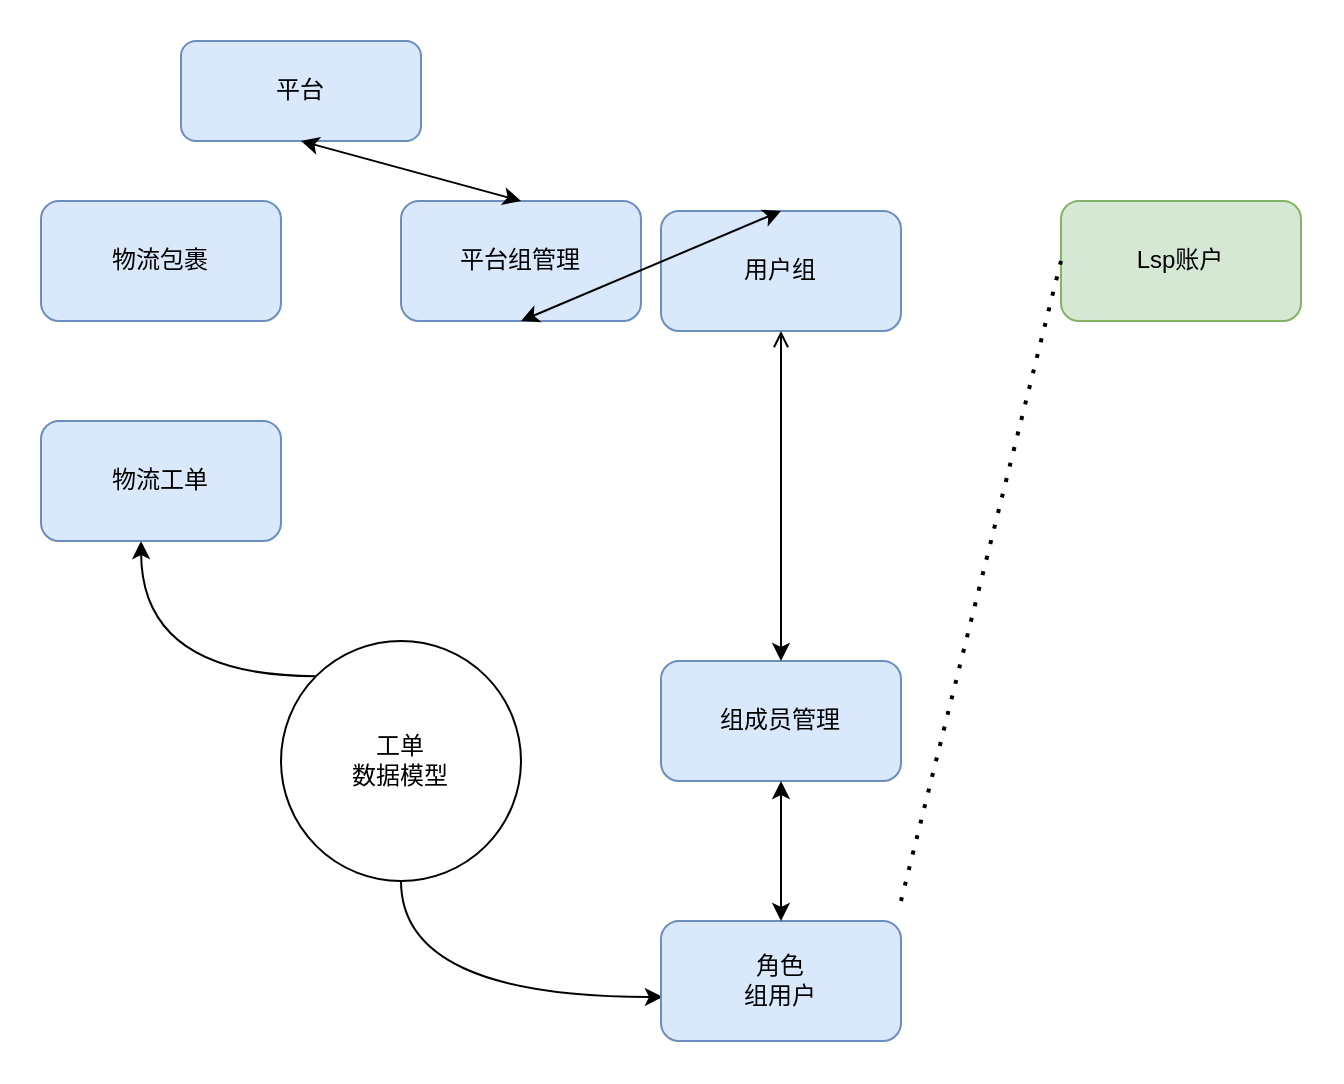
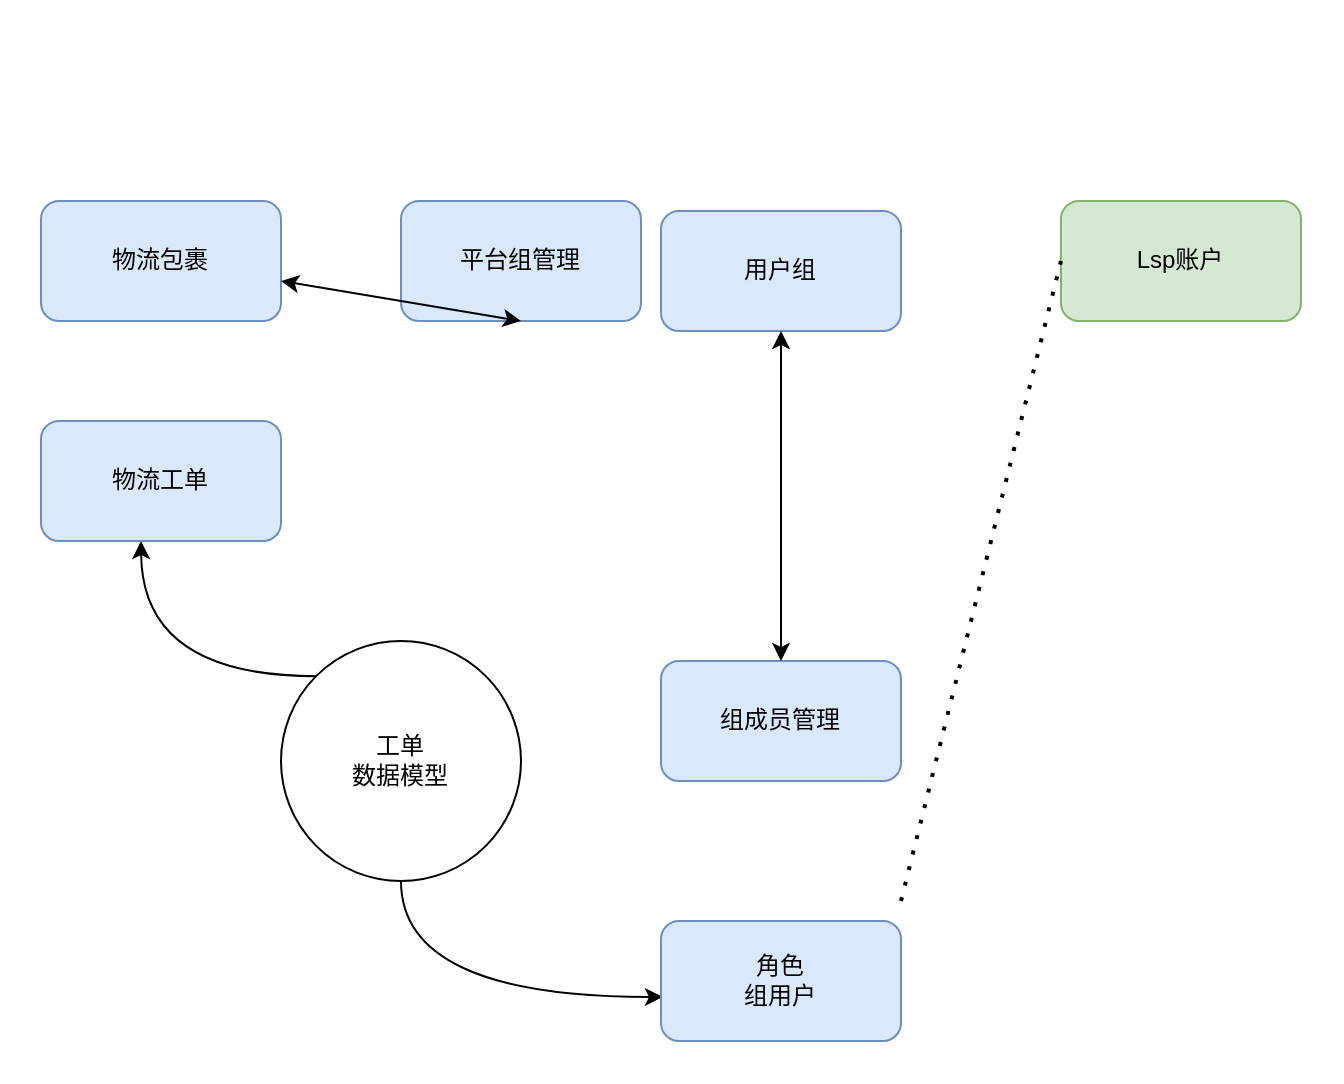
node "平台": removed
edge "平台" -- "平台组管理": removed
edge "平台组管理" -- "用户组": now "平台组管理" -- "物流包裹"
edge "用户组" -- "组成员管理": arrowhead open -> classic
edge "组成员管理" -- "角色 组用户": removed
